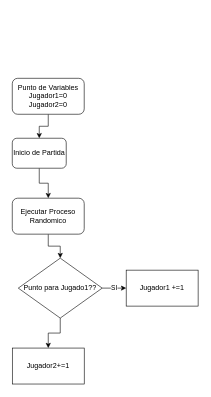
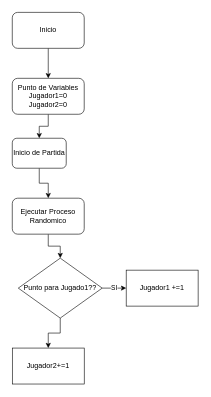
node "Inicio": added
edge "Inicio" -> "Punto de Variables Jugador1=0 Jugador2=0": added
